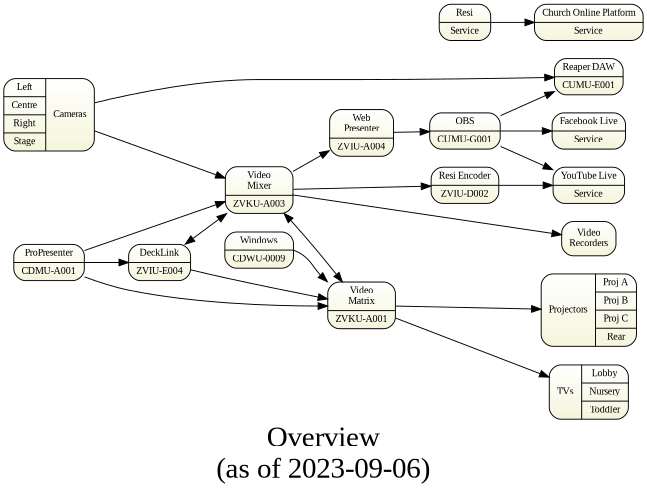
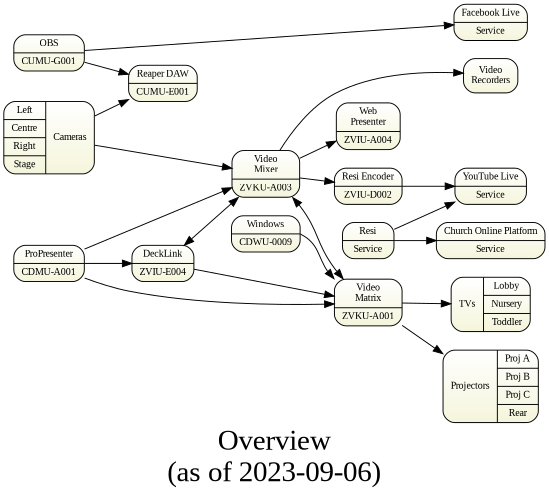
edge "Web" -> "OBS": removed
edge "OBS" -> "YouTube Live": now "Resi" -> "YouTube Live"
